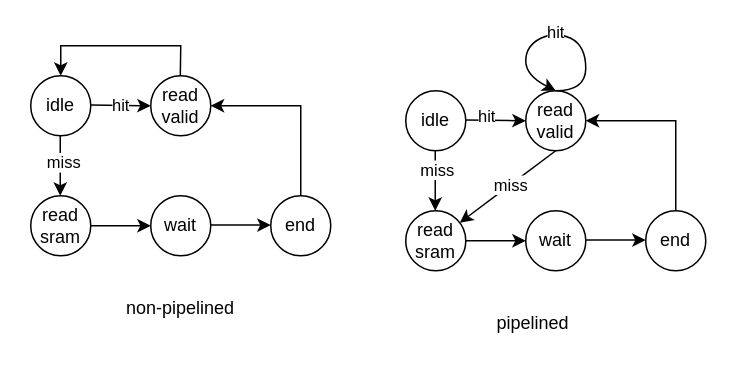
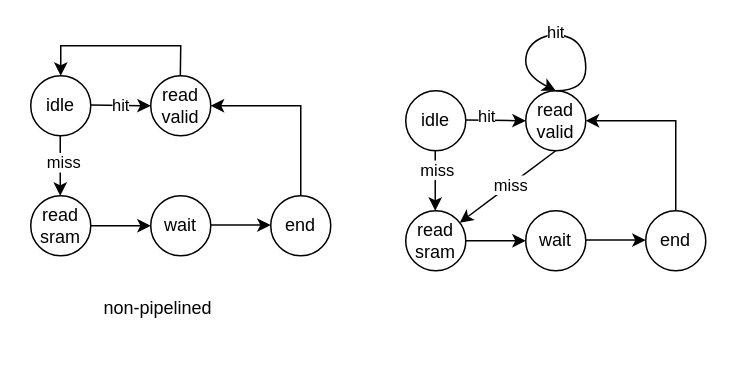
node "non-pipelined": moved (181, 308) -> (158, 308)
node "pipelined": removed
